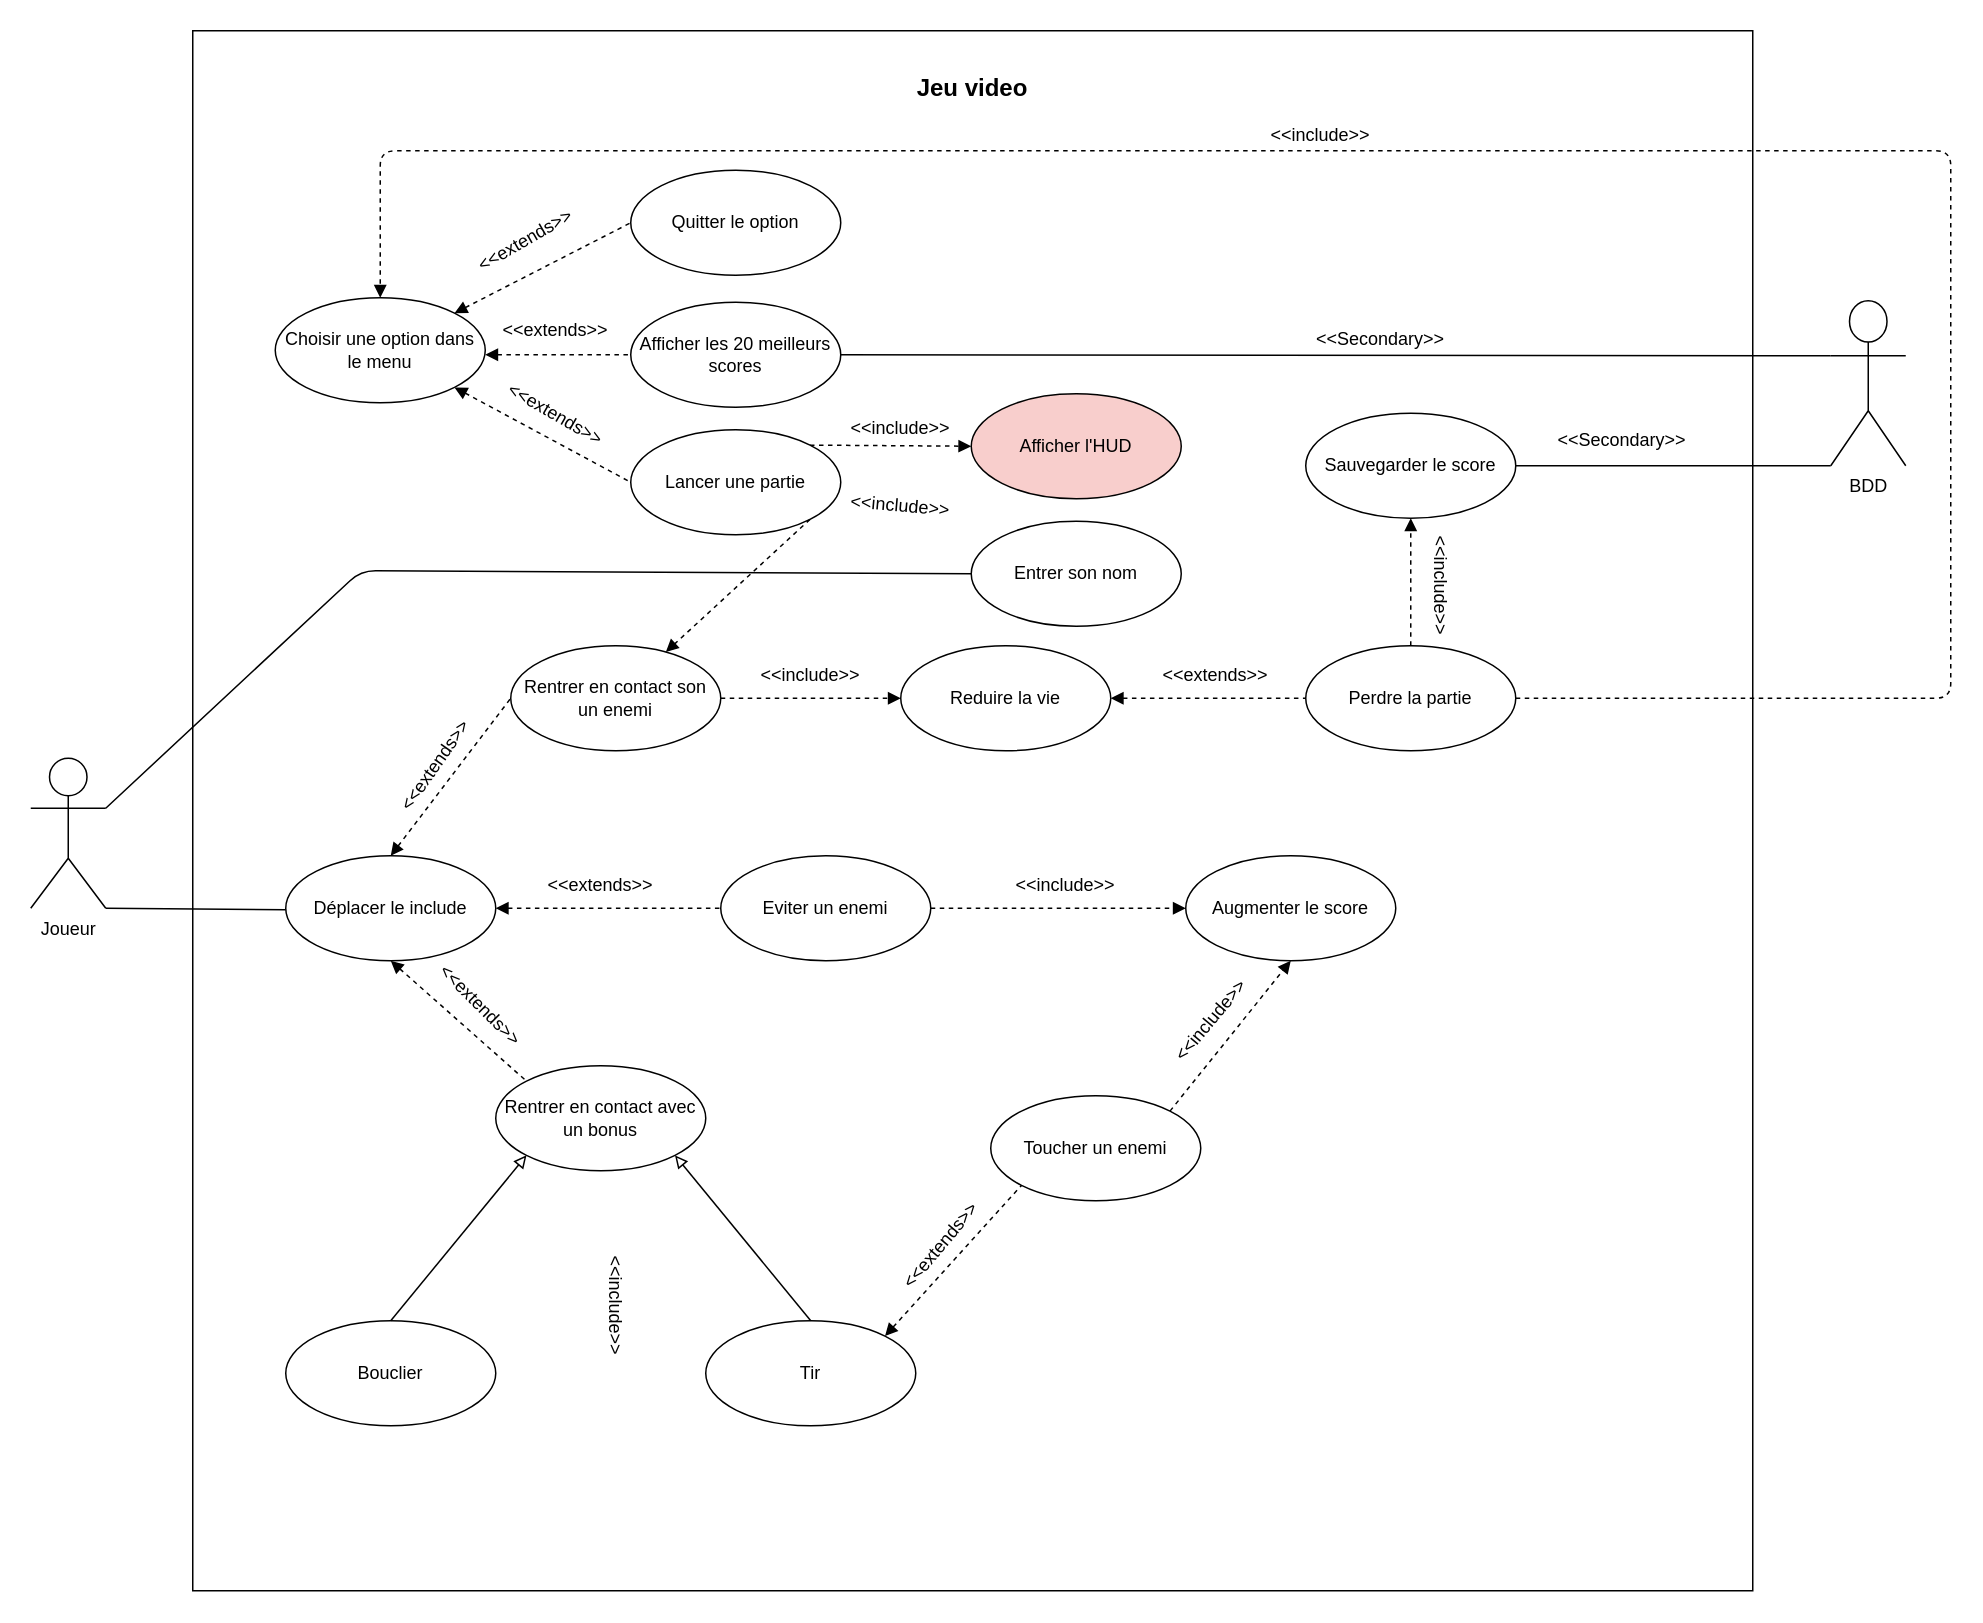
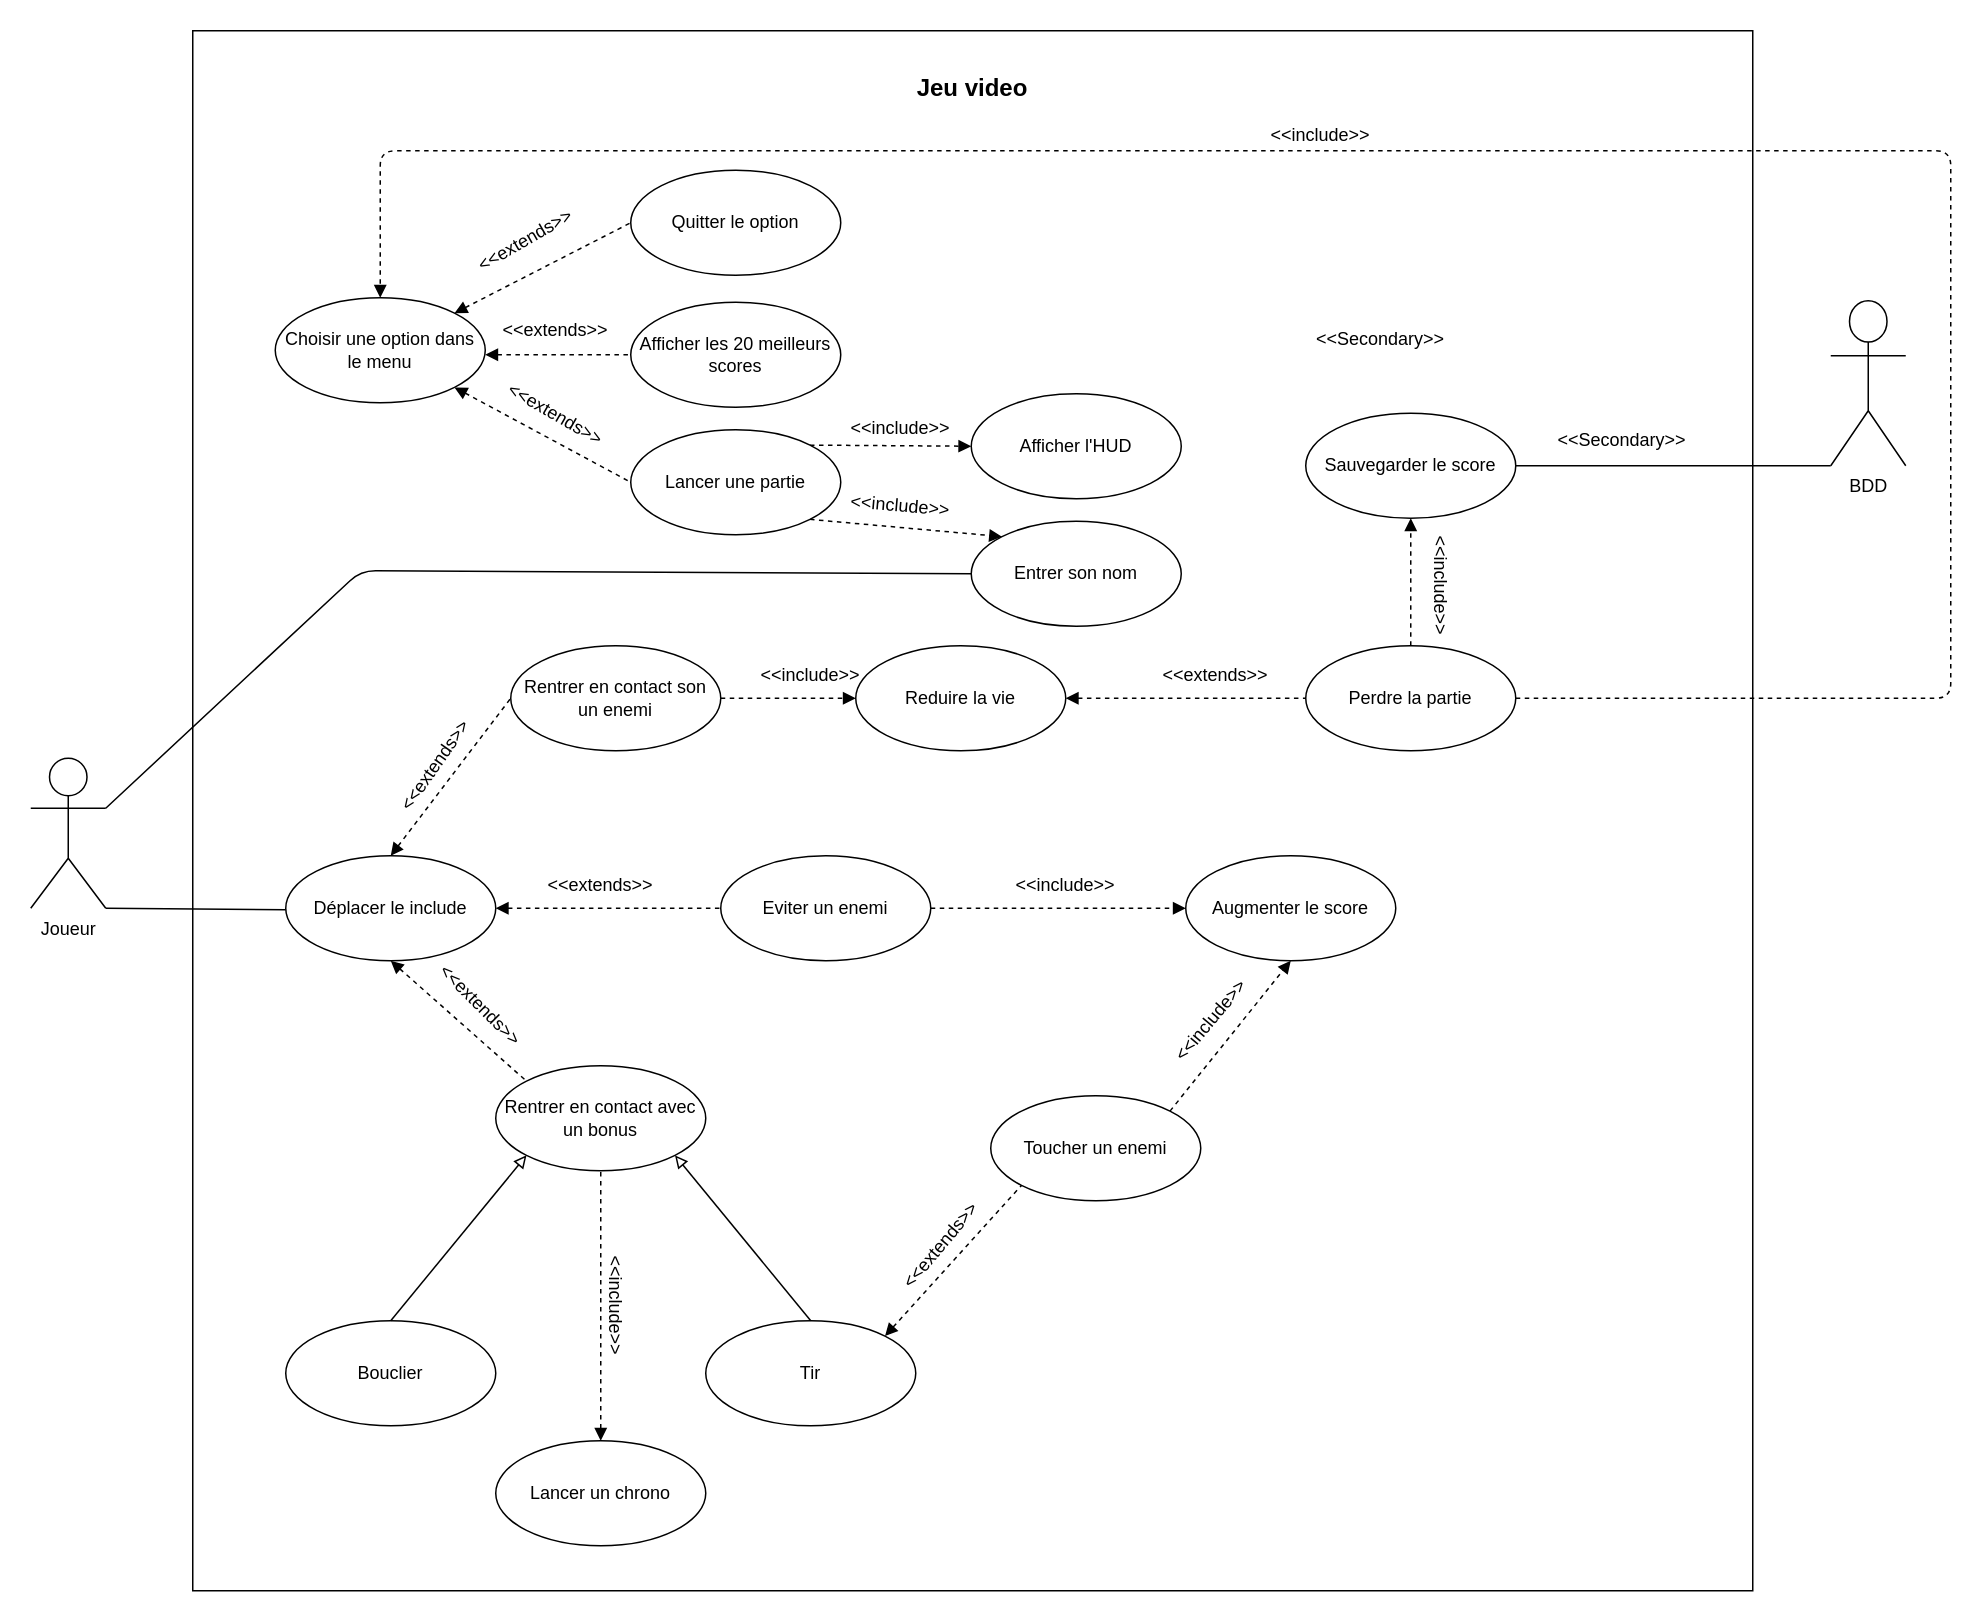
edge "Afficher les 20 meilleurs scores" -- "BDD": removed
node "Afficher l'HUD": fillcolor #f8cecc -> #ffffff
edge "Lancer une partie" -> "Rentrer en contact son un enemi": now "Lancer une partie" -> "Entrer son nom"
node "Reduire la vie": moved (1006, 698) -> (961, 698)
edge "Rentrer en contact avec un bonus" -> "Lancer un chrono": added
node "Lancer un chrono": added
